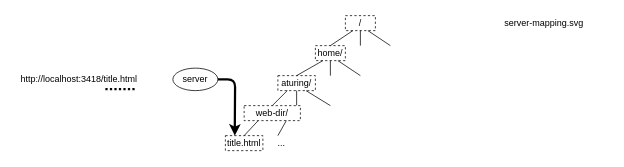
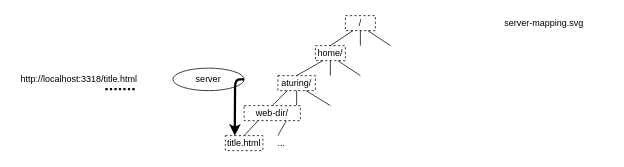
node "http://localhost:3418/title.html": label "http://localhost:3418/title.html" -> "http://localhost:3318/title.html"
node "server": size 45x23 -> 71x23
